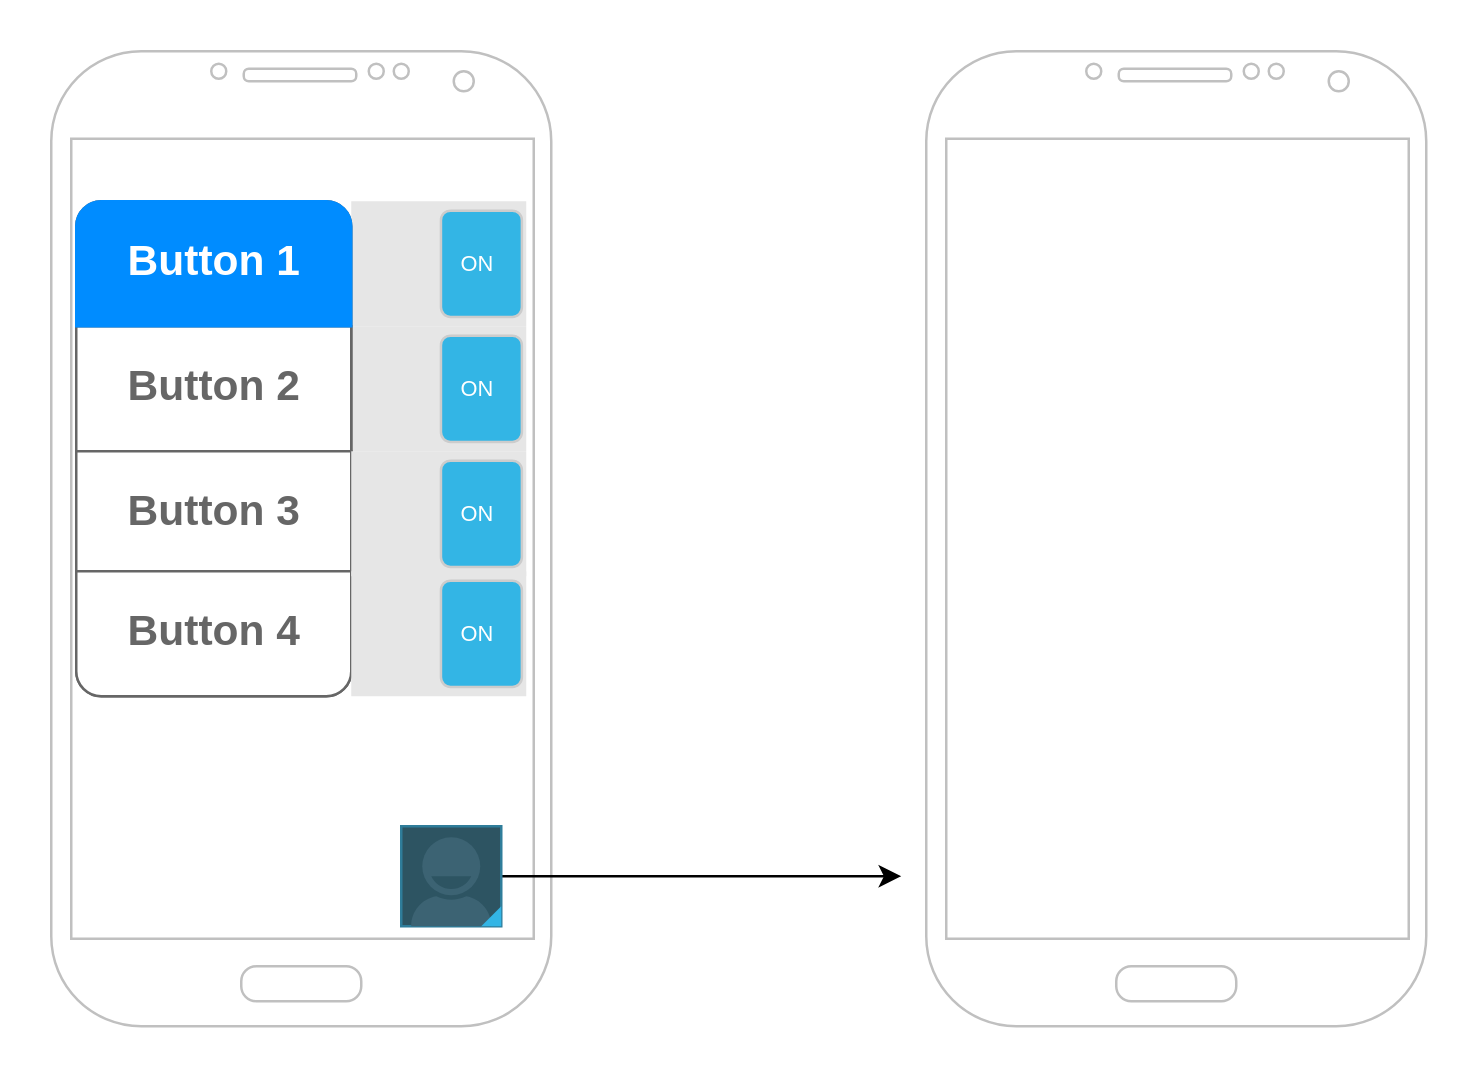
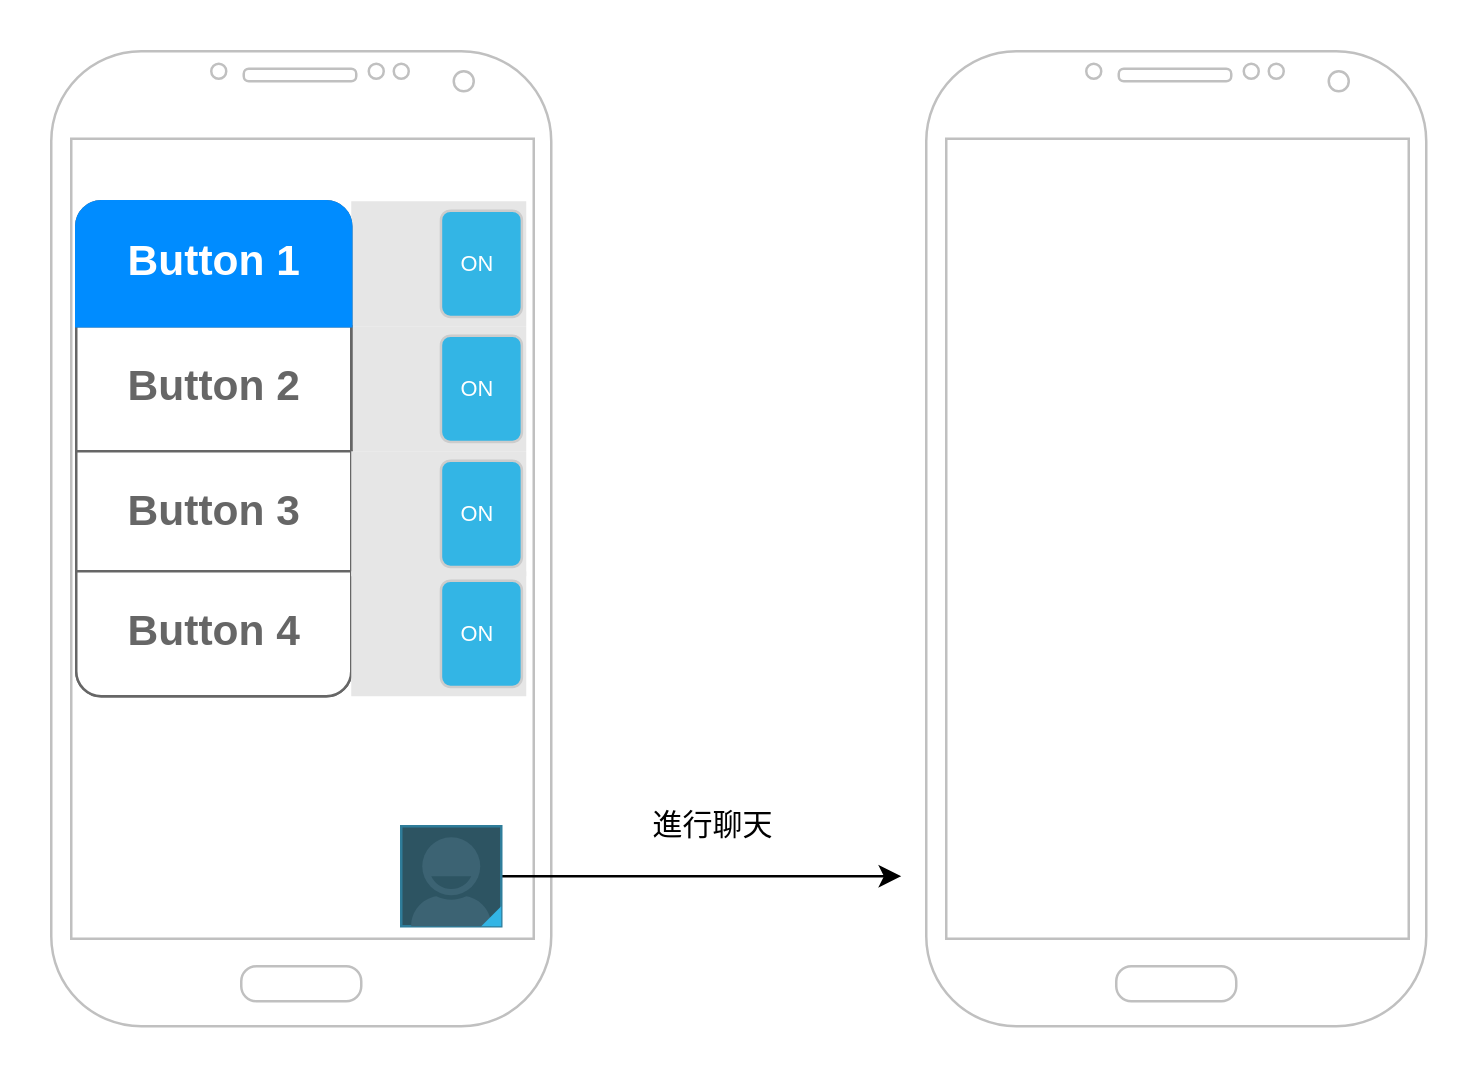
node "進行聊天": added
